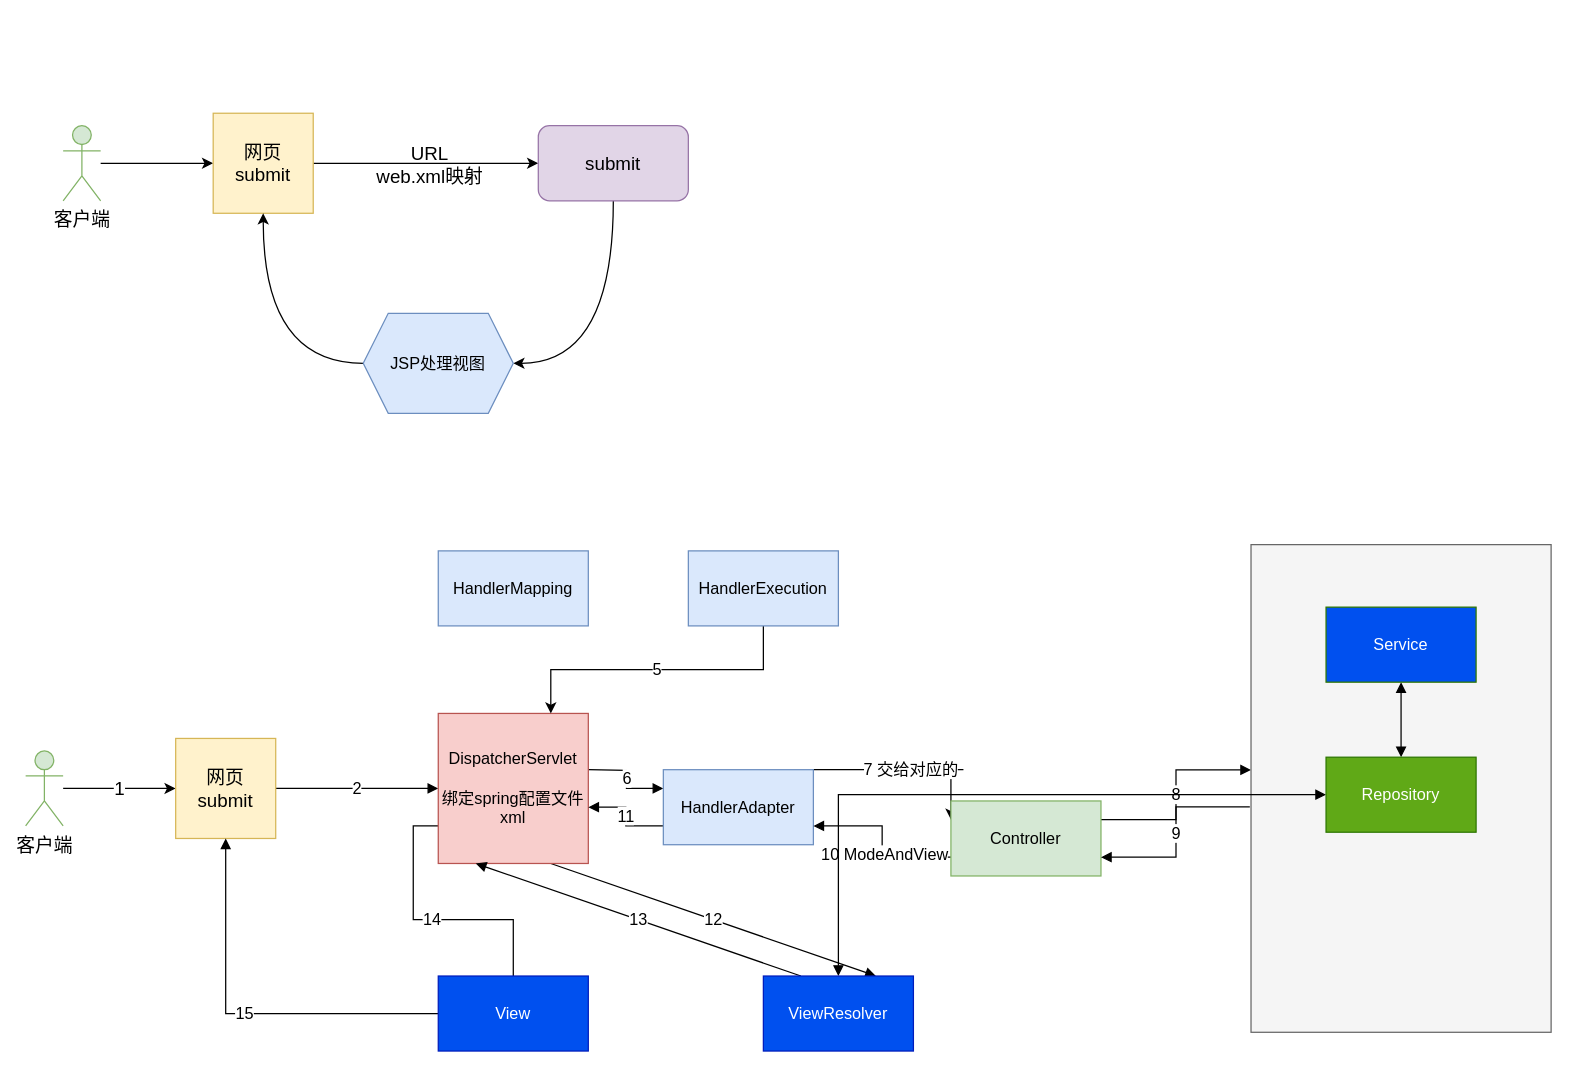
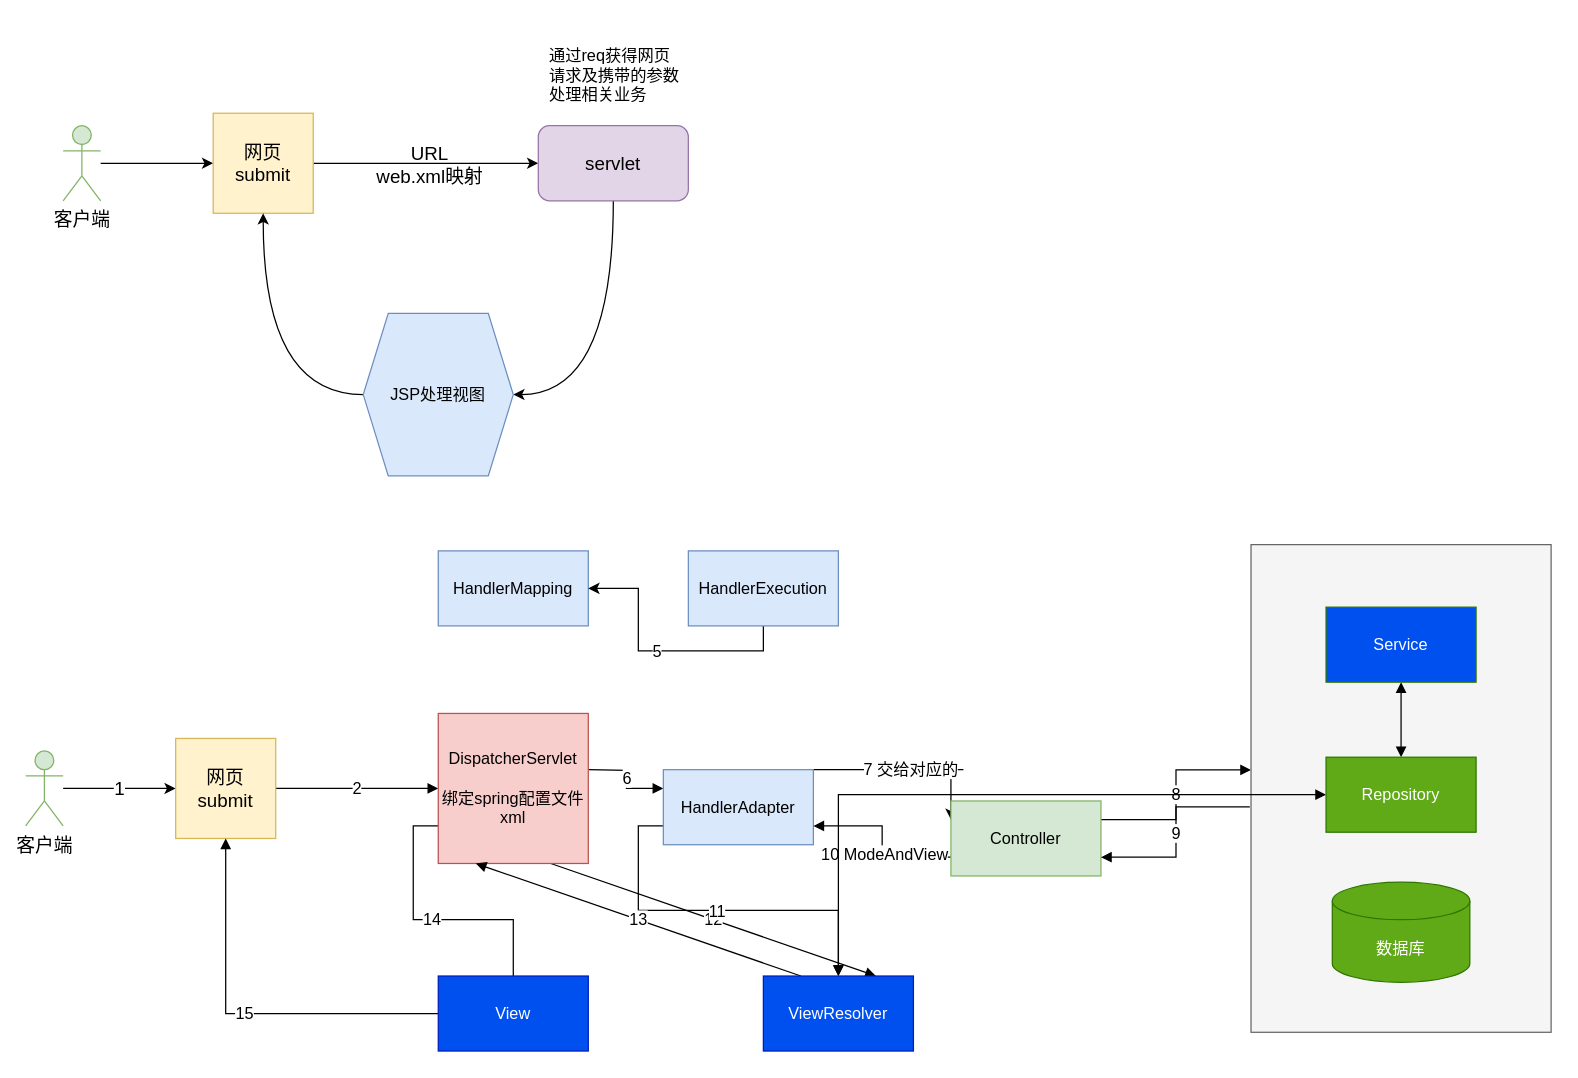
node "通过req获得网页请求及携带的参数处理相关业务": added
node "submit": label "submit" -> "servlet"
node "JSP处理视图": size 150x100 -> 150x163
edge "HandlerExecution" -> "DispatcherServlet 绑定spring配置文件xml": now "HandlerExecution" -> "HandlerMapping"
edge "HandlerAdapter" -> "DispatcherServlet 绑定spring配置文件xml": now "HandlerAdapter" -> "ViewResolver"
node "数据库": added
